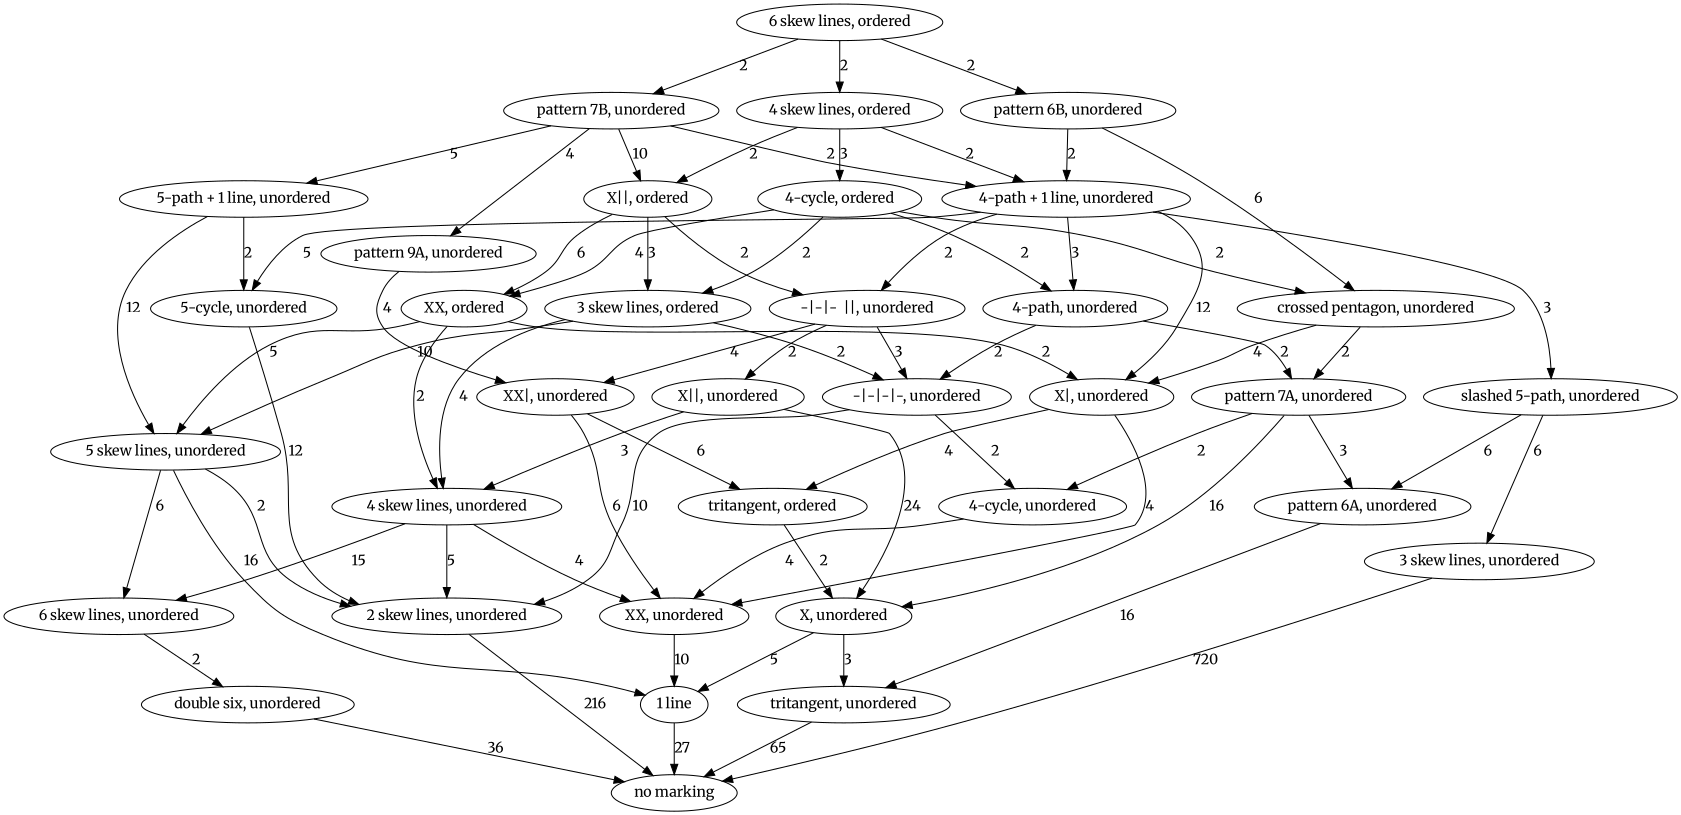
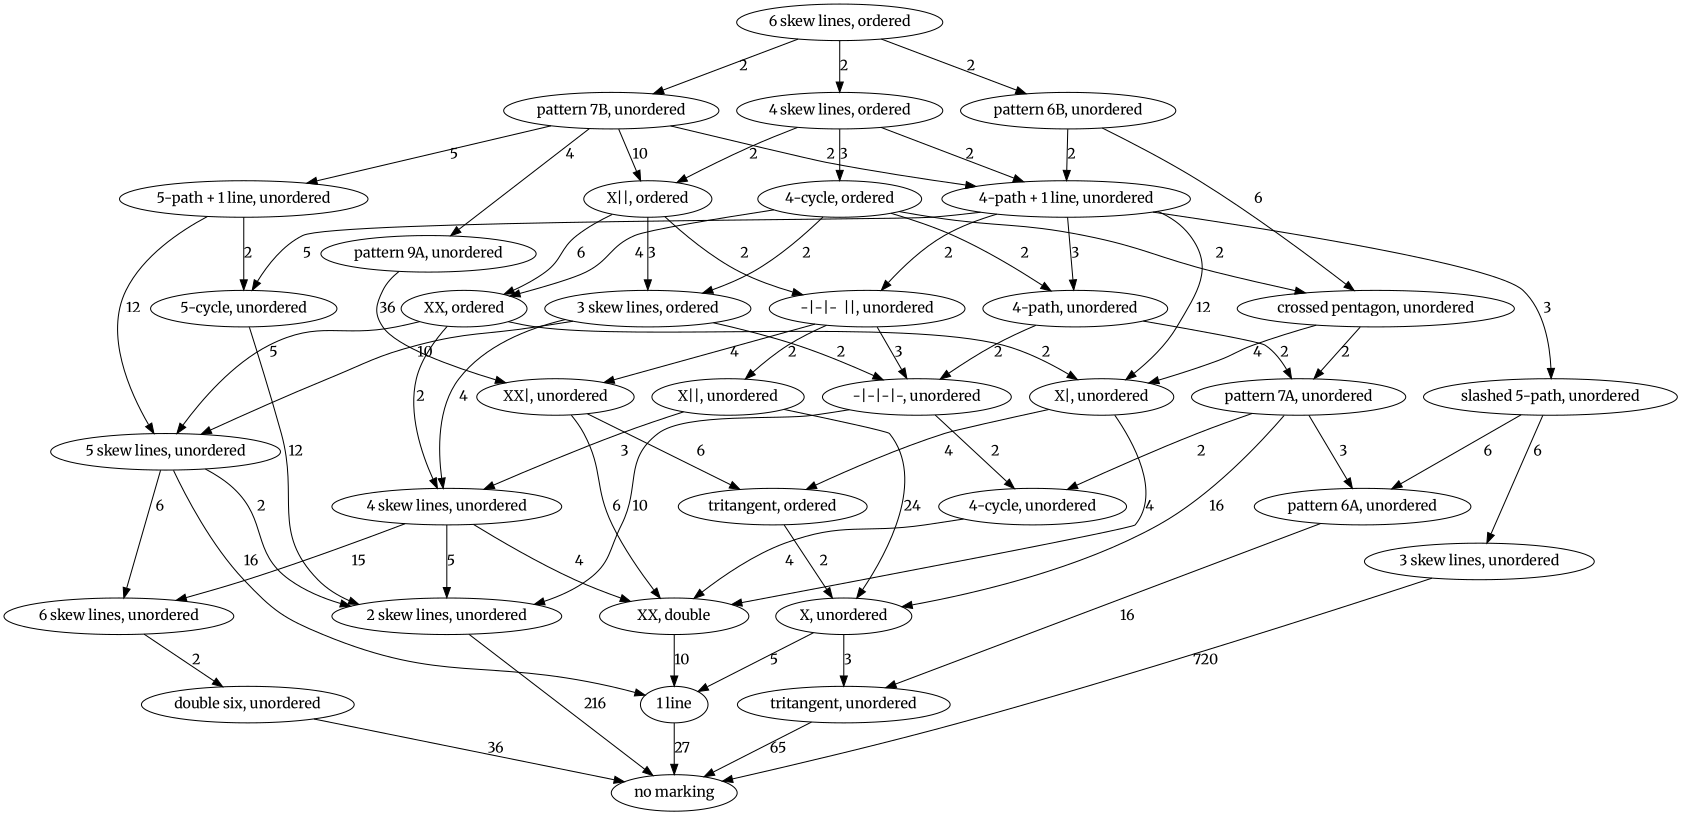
edge "pattern 9A, unordered" -> "XX|, unordered": label "4" -> "36"
node "XX, unordered": label "XX, unordered" -> "XX, double"
